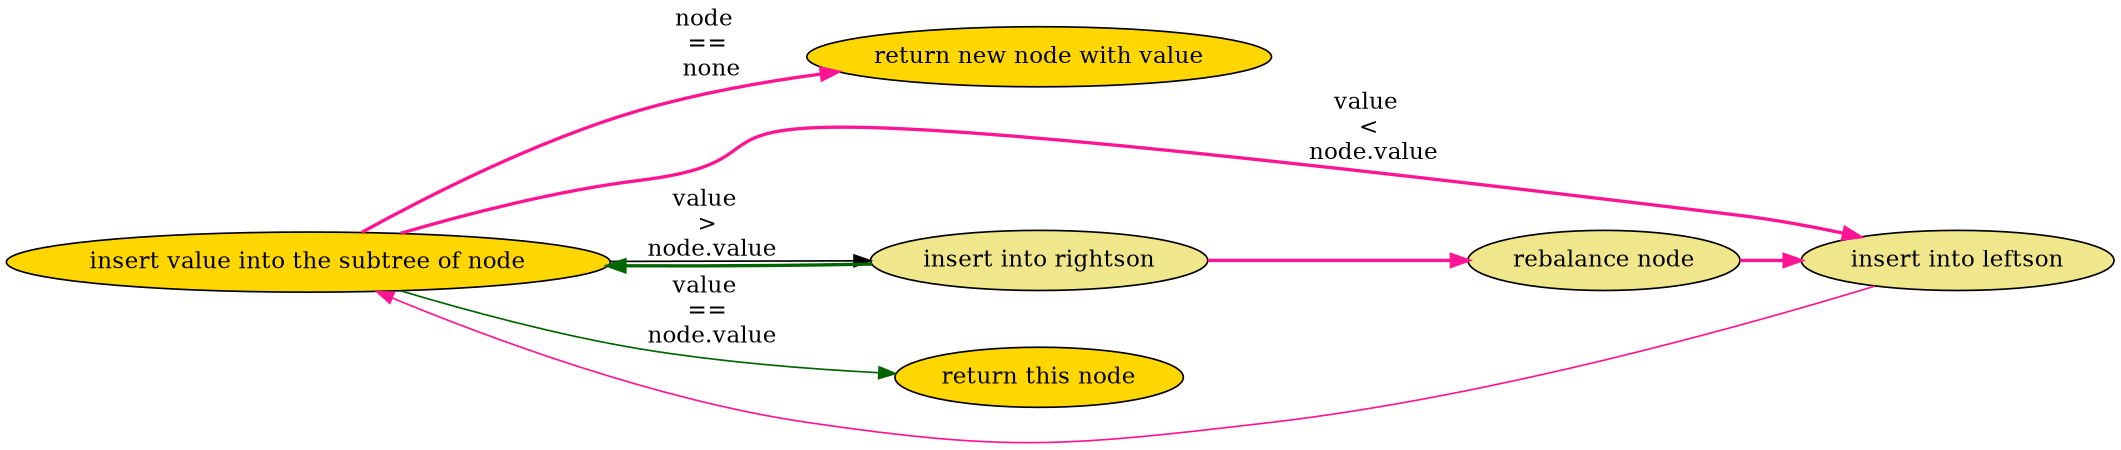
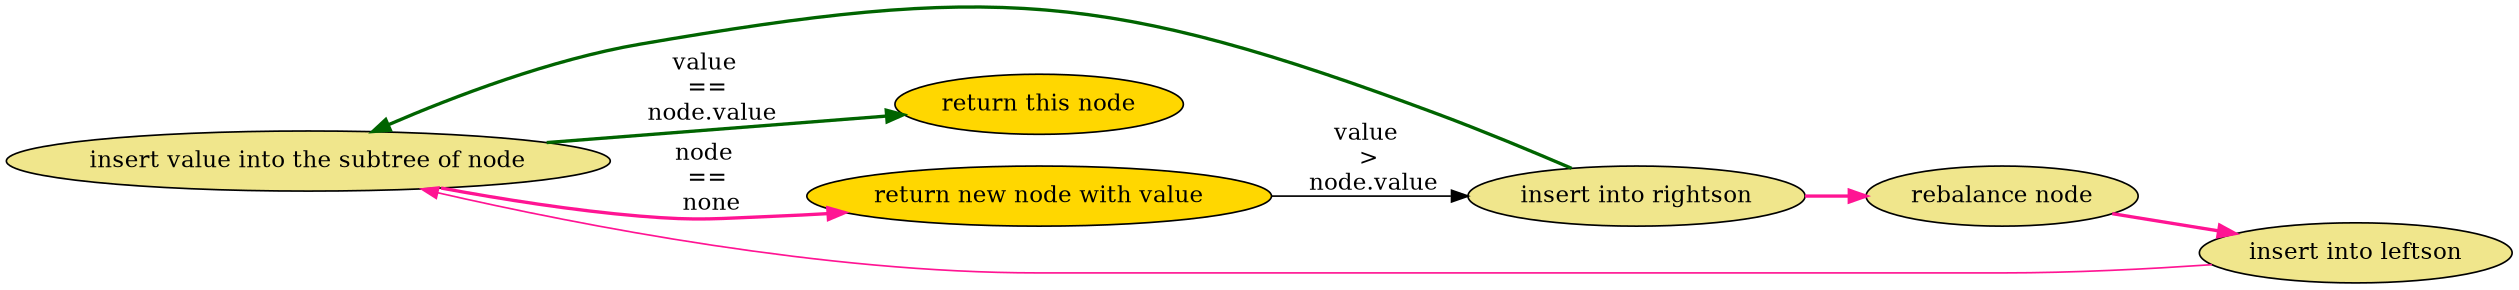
edge "insert value into the subtree of node" -> "insert into leftson": removed, label "value < node.value"
edge "insert value into the subtree of node" -> "insert into rightson": now "return new node with value" -> "insert into rightson"
node "insert value into the subtree of node": fillcolor gold -> khaki
edge "insert value into the subtree of node" -> "return this node": style solid -> bold
